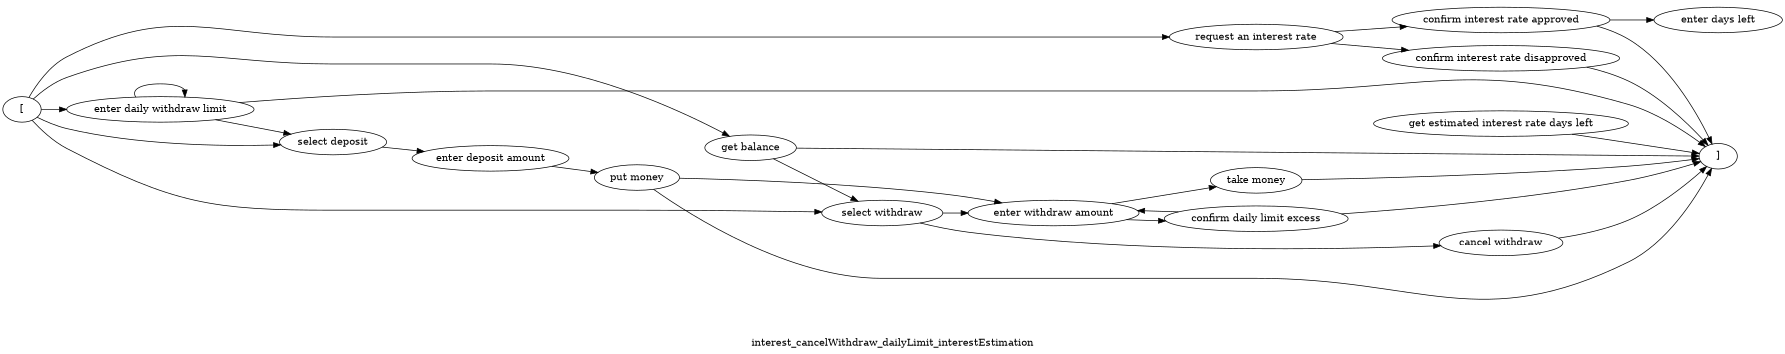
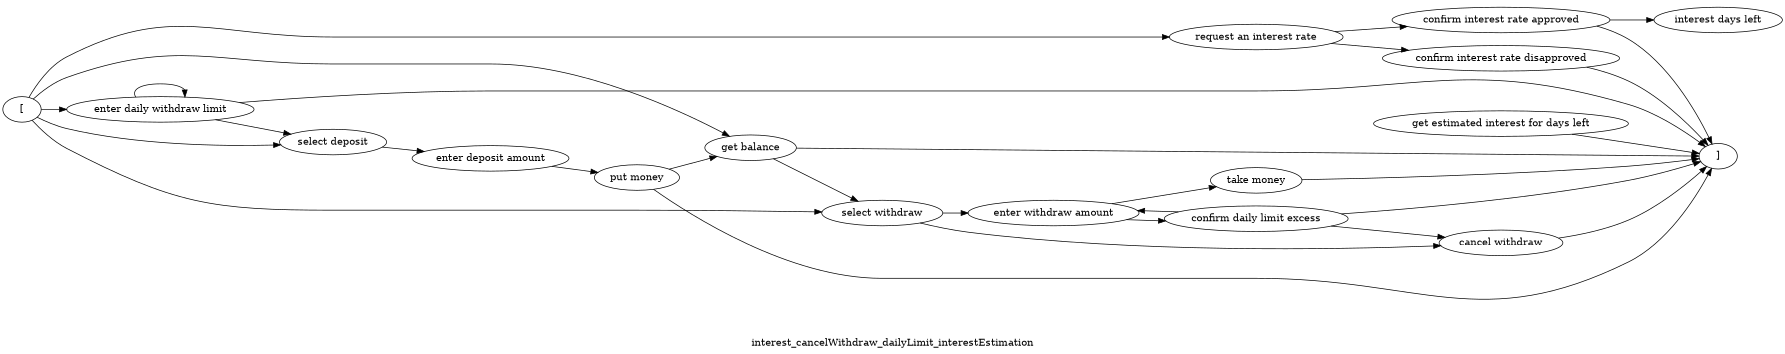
node "enter days left": label "enter days left" -> "interest days left"
node "get estimated interest rate days left": label "get estimated interest rate days left" -> "get estimated interest for days left"
edge "put money" -> "enter withdraw amount": now "put money" -> "get balance"
edge "confirm daily limit excess" -> "cancel withdraw": added
